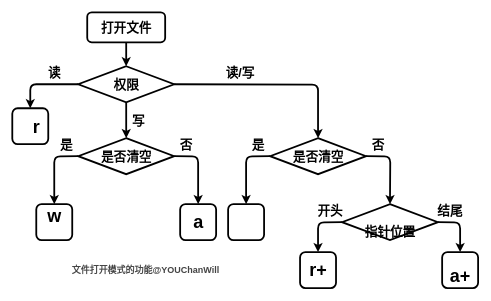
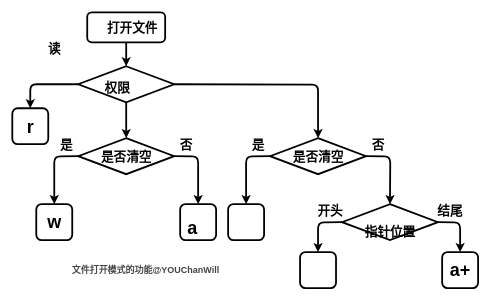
node "打开文件": moved (126, 27) -> (132, 27)
node "读": moved (54, 72) -> (54, 48)
node "读/写": removed
node "权限": moved (126, 84) -> (117, 87)
node "写": removed
node "r": moved (36, 126) -> (30, 126)
node "w": moved (54, 216) -> (54, 222)
node "a": moved (198, 222) -> (192, 228)
node "r+": removed
node "a+": moved (461, 276) -> (461, 270)
